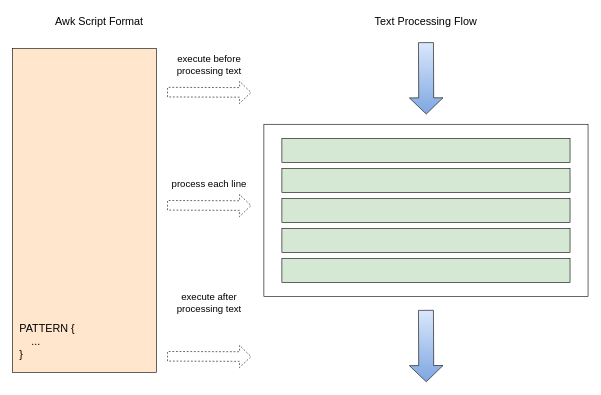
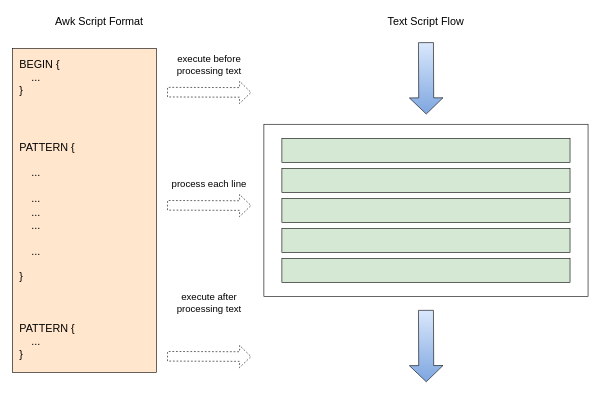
node "Text Processing Flow": label "Text Processing Flow" -> "Text Script Flow"
node "BEGIN { ... }": added
node "PATTERN { ... ... ... ... ...}": added
